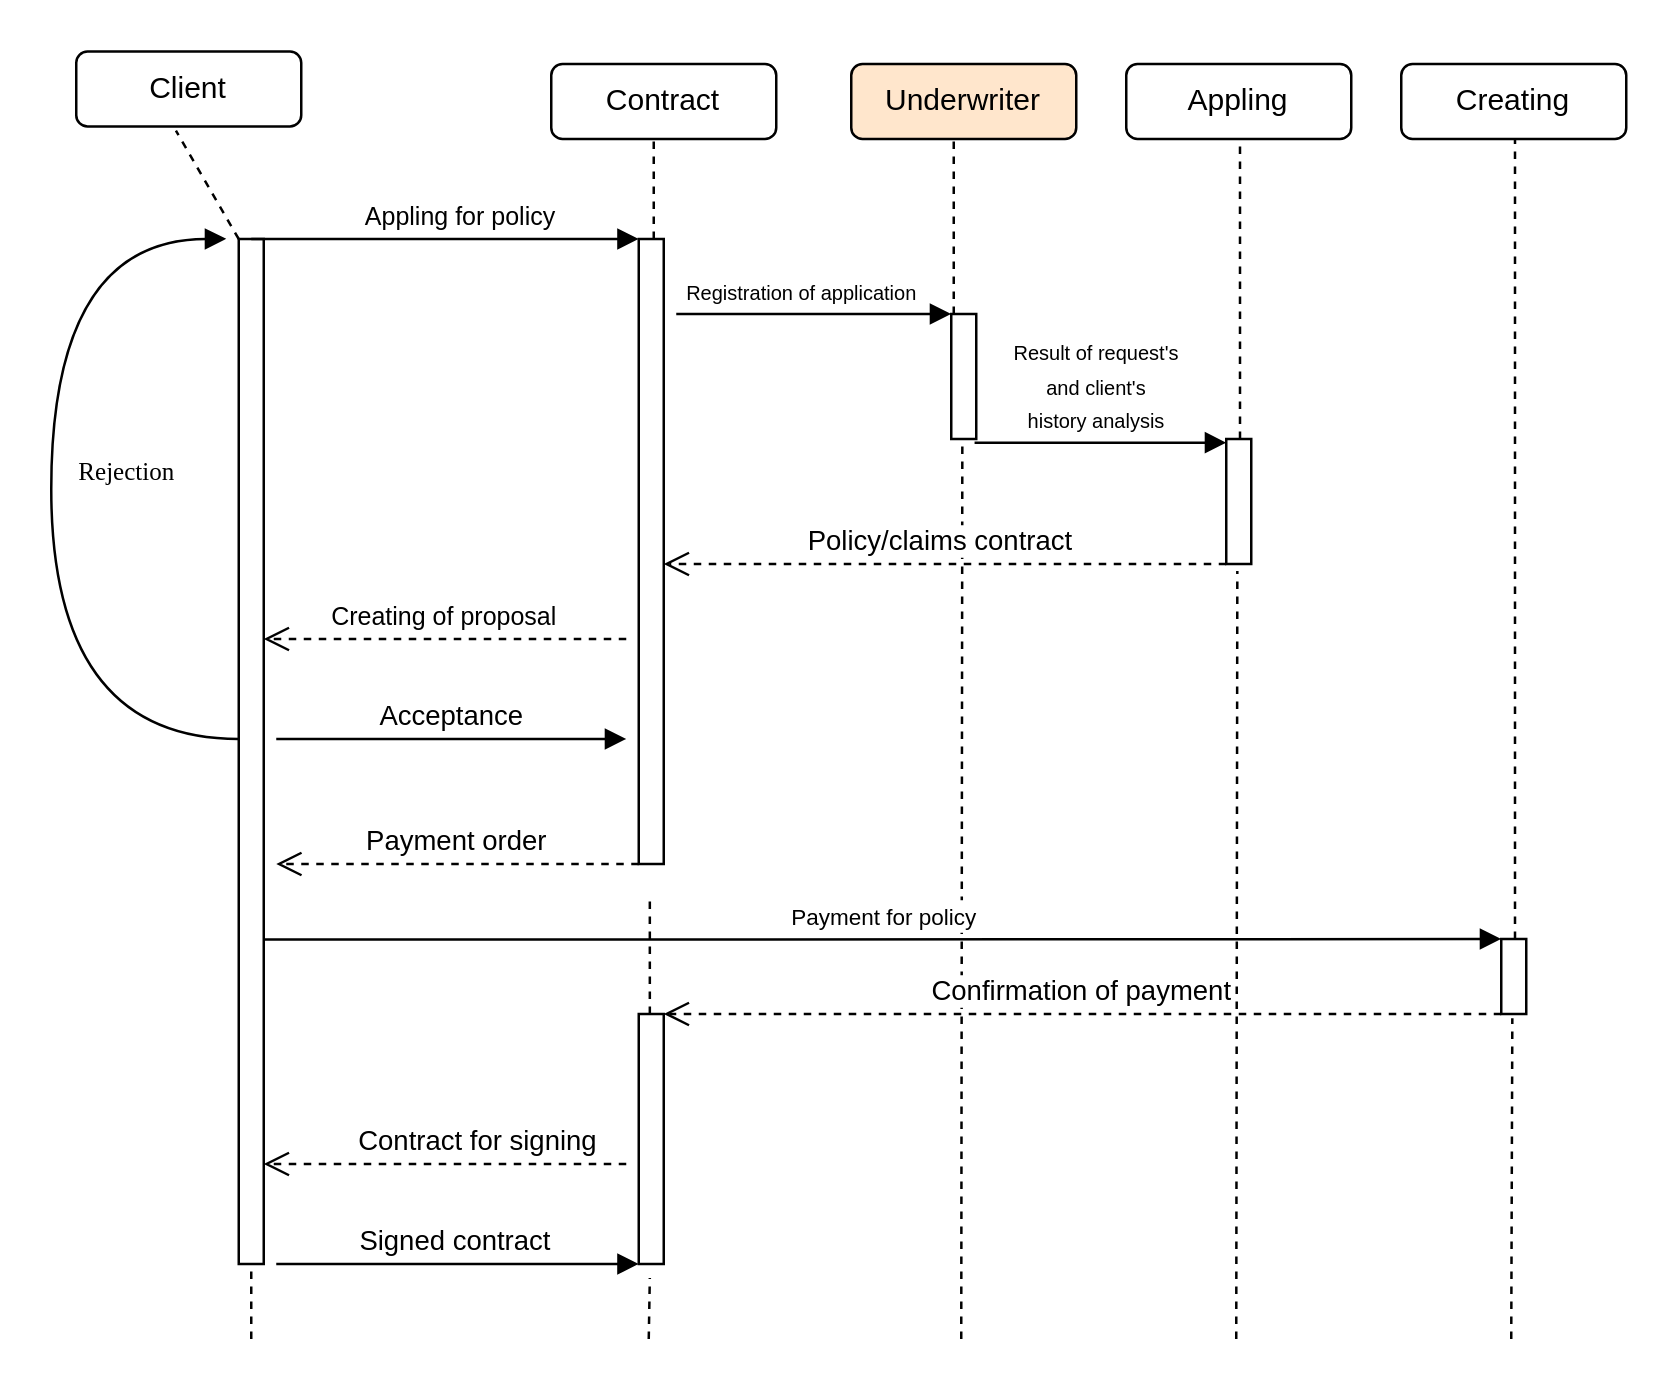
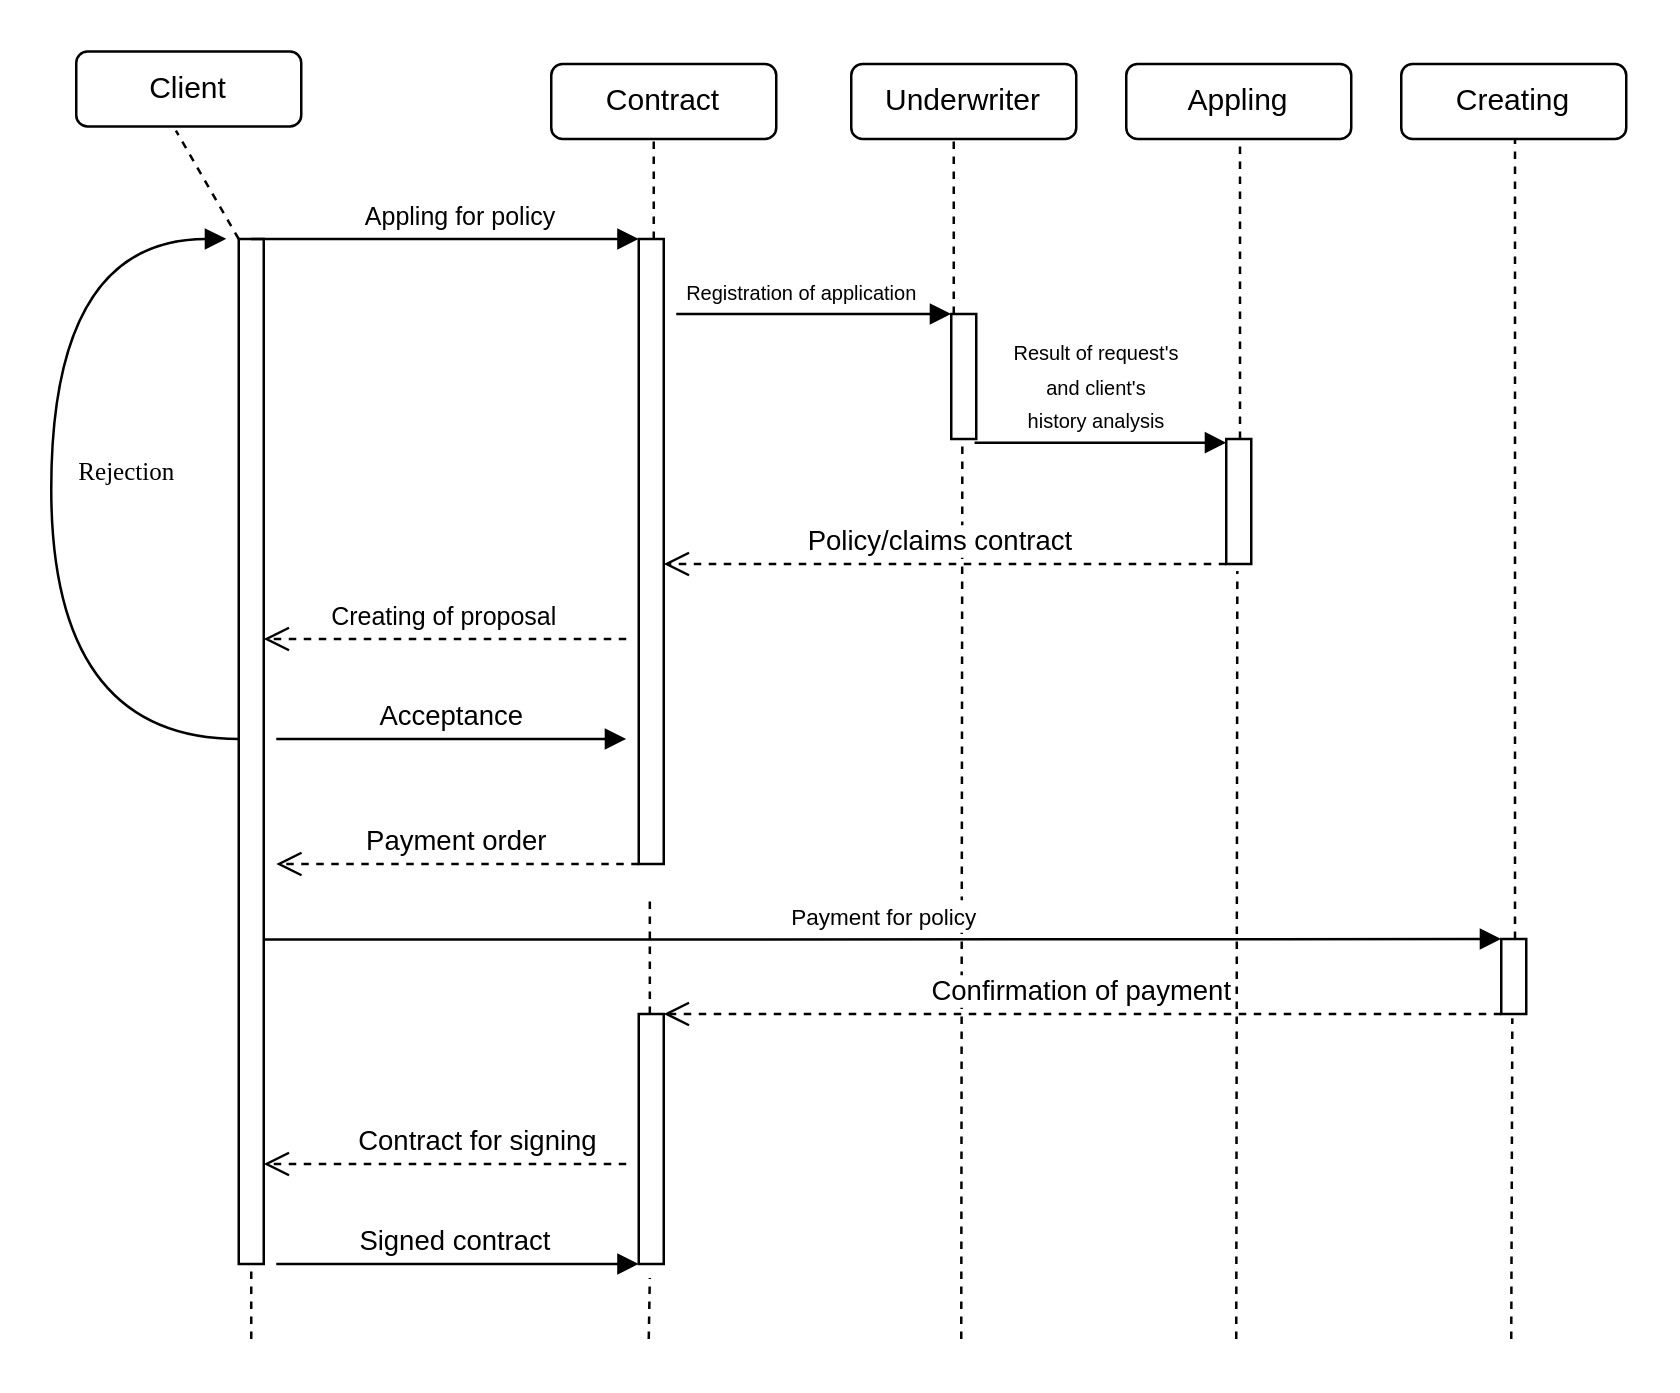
node "Underwriter": fillcolor #ffe6cc -> #ffffff
